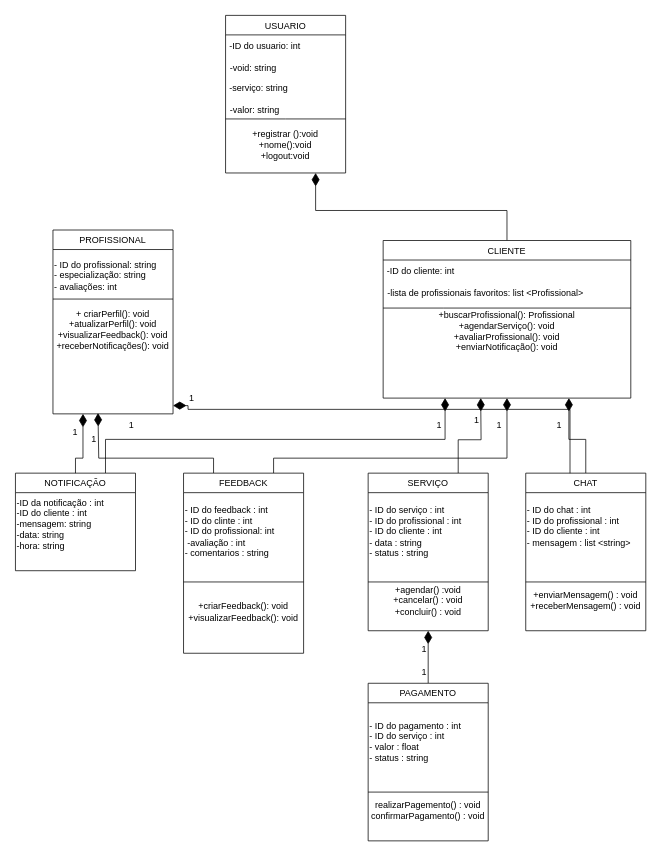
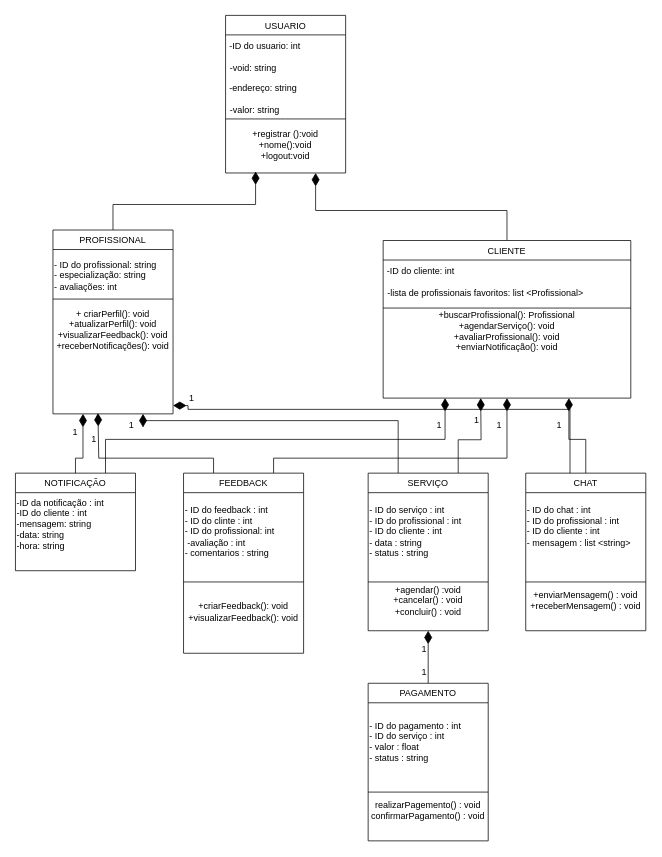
node "-serviço: string": label "-serviço: string" -> "-endereço: string"
edge "PROFISSIONAL" -> "+registrar ():void +nome():void +logout:void": added
edge "SERVIÇO" -> "PROFISSIONAL": added
